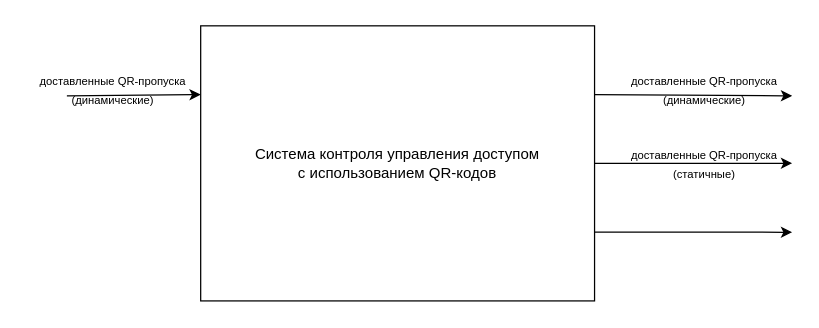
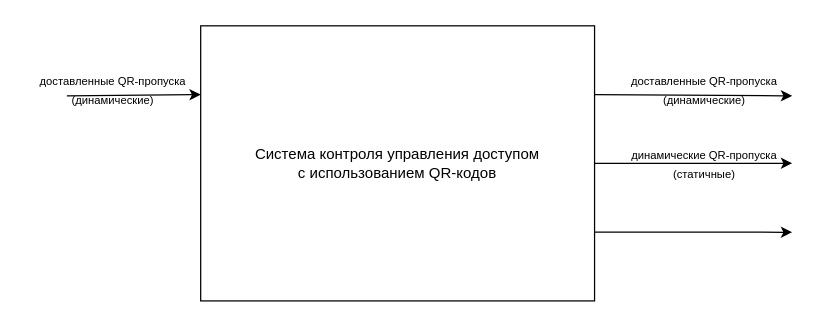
node "доставленные QR-пропуска (статичные)": label "доставленные QR-пропуска (статичные)" -> "динамические QR-пропуска (статичные)"
